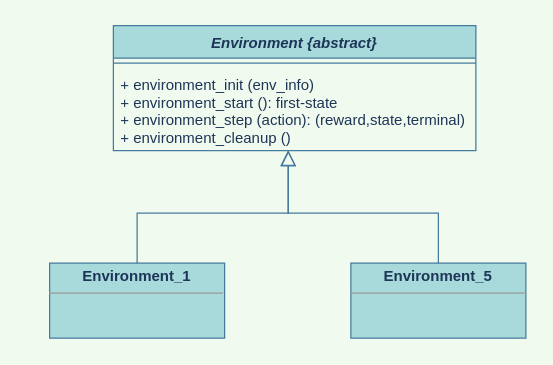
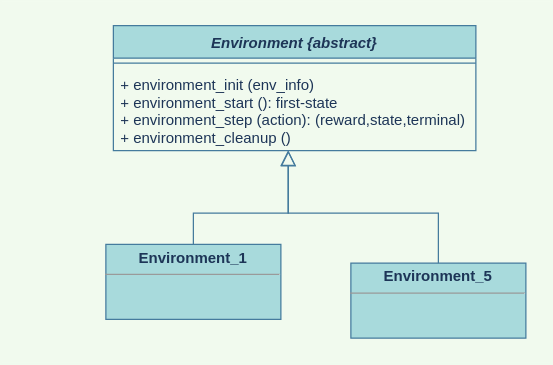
node "Environment_1": moved (137, 301) -> (193, 282)
